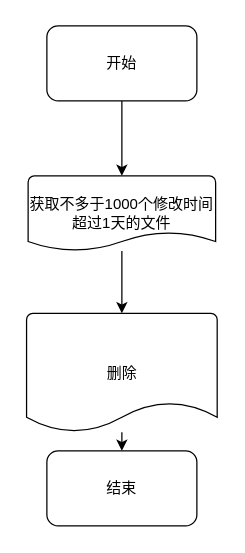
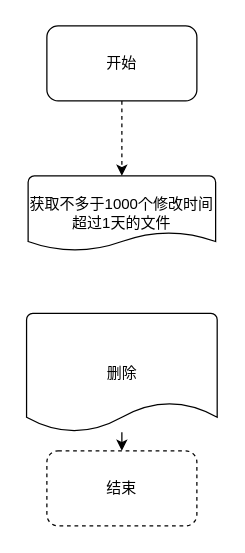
edge "开始" -> "获取不多于1000个修改时间超过1天的文件": style solid -> dashed
edge "获取不多于1000个修改时间超过1天的文件" -> "删除": removed
node "结束": style solid -> dashed
